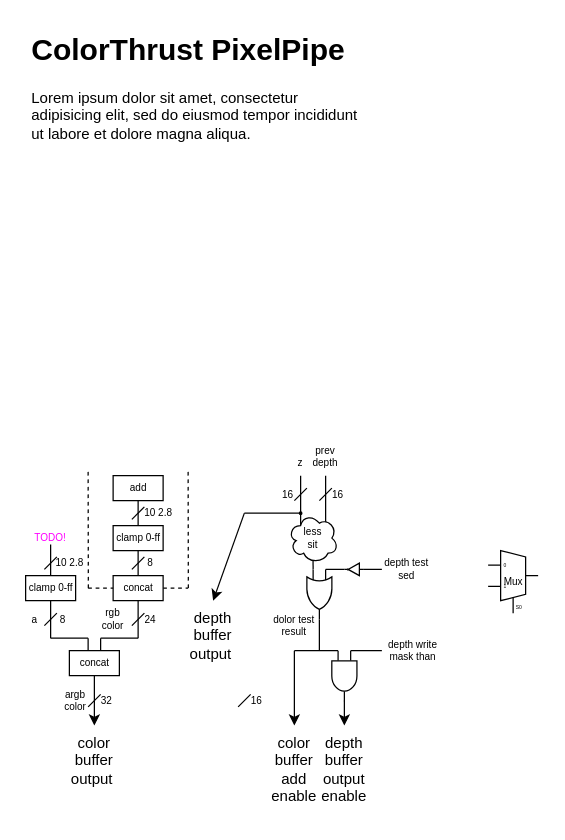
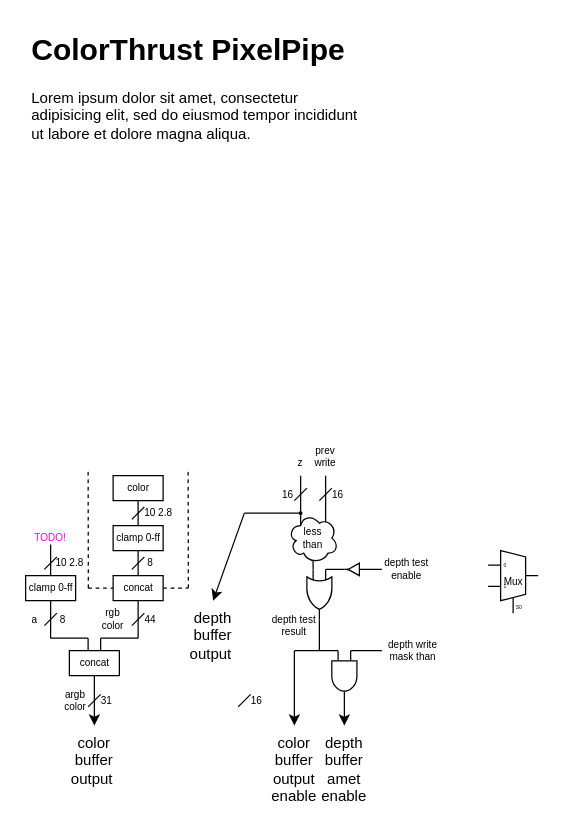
node "prev depth": label "prev depth" -> "prev write"
node "add": label "add" -> "color"
node "less sit": label "less sit" -> "less than"
node "depth test sed": label "depth test sed" -> "depth test enable"
node "24": label "24" -> "44"
node "dolor test result": label "dolor test result" -> "depth test result"
node "32": label "32" -> "31"
node "color buffer add enable": label "color buffer add enable" -> "color buffer output enable"
node "depth buffer output enable": label "depth buffer output enable" -> "depth buffer amet enable"
